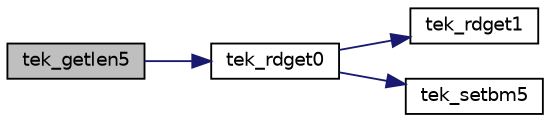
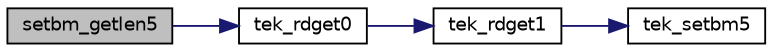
node "tek_getlen5": label "tek_getlen5" -> "setbm_getlen5"
edge "tek_rdget0" -> "tek_setbm5": now "tek_rdget1" -> "tek_setbm5"
